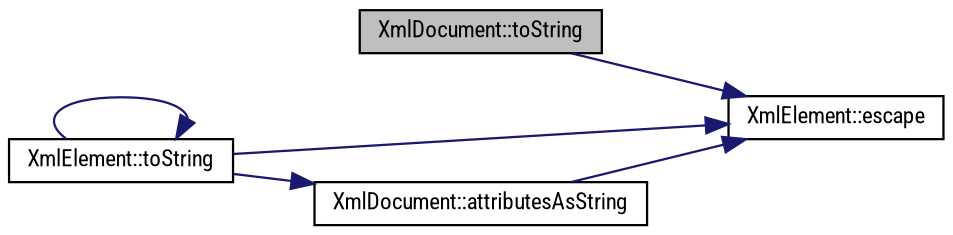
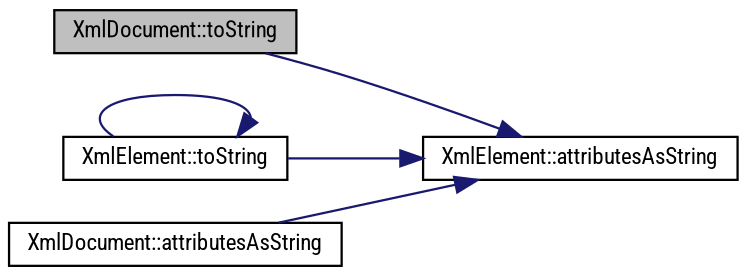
node "XmlElement::escape": label "XmlElement::escape" -> "XmlElement::attributesAsString"
edge "XmlElement::toString" -> "XmlDocument::attributesAsString": removed
